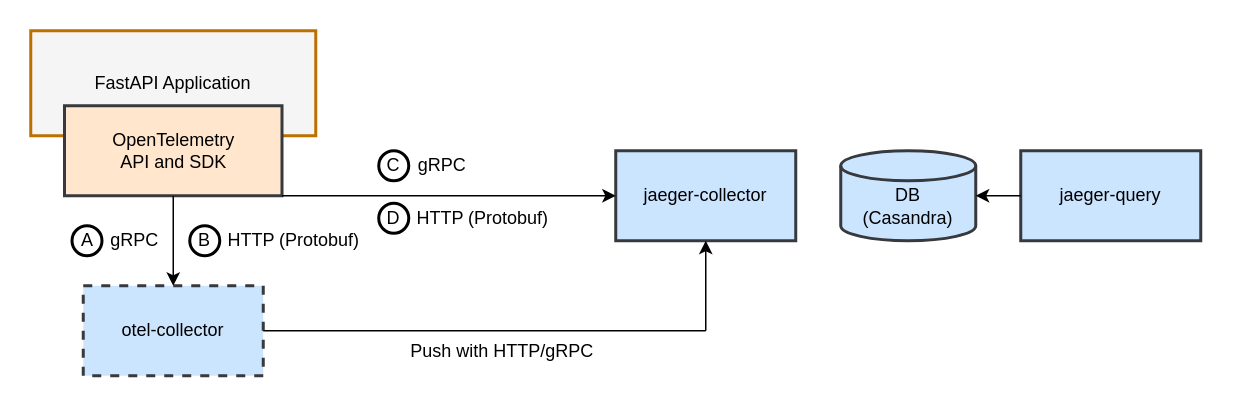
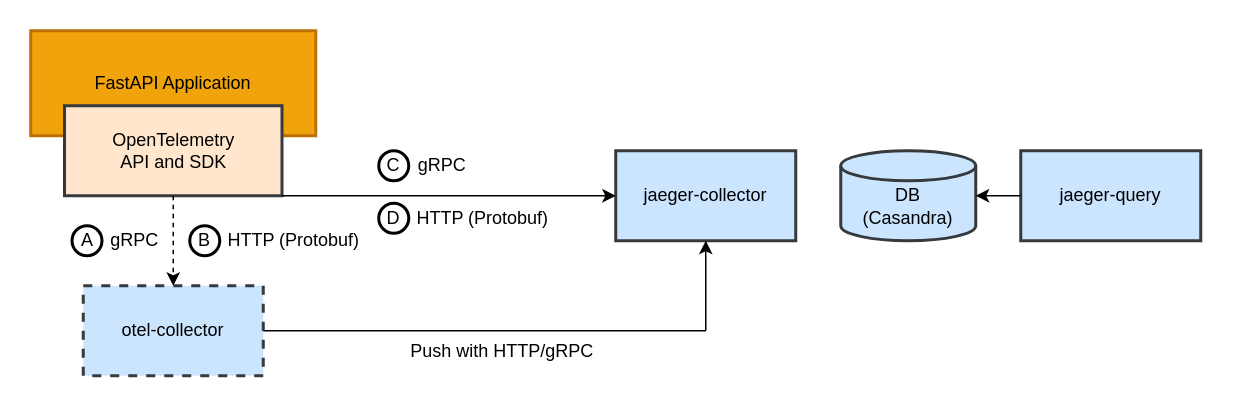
node "FastAPI Application": fillcolor #f5f5f5 -> #f0a30a
edge "OpenTelemetry API and SDK" -> "otel-collector": style solid -> dashed
